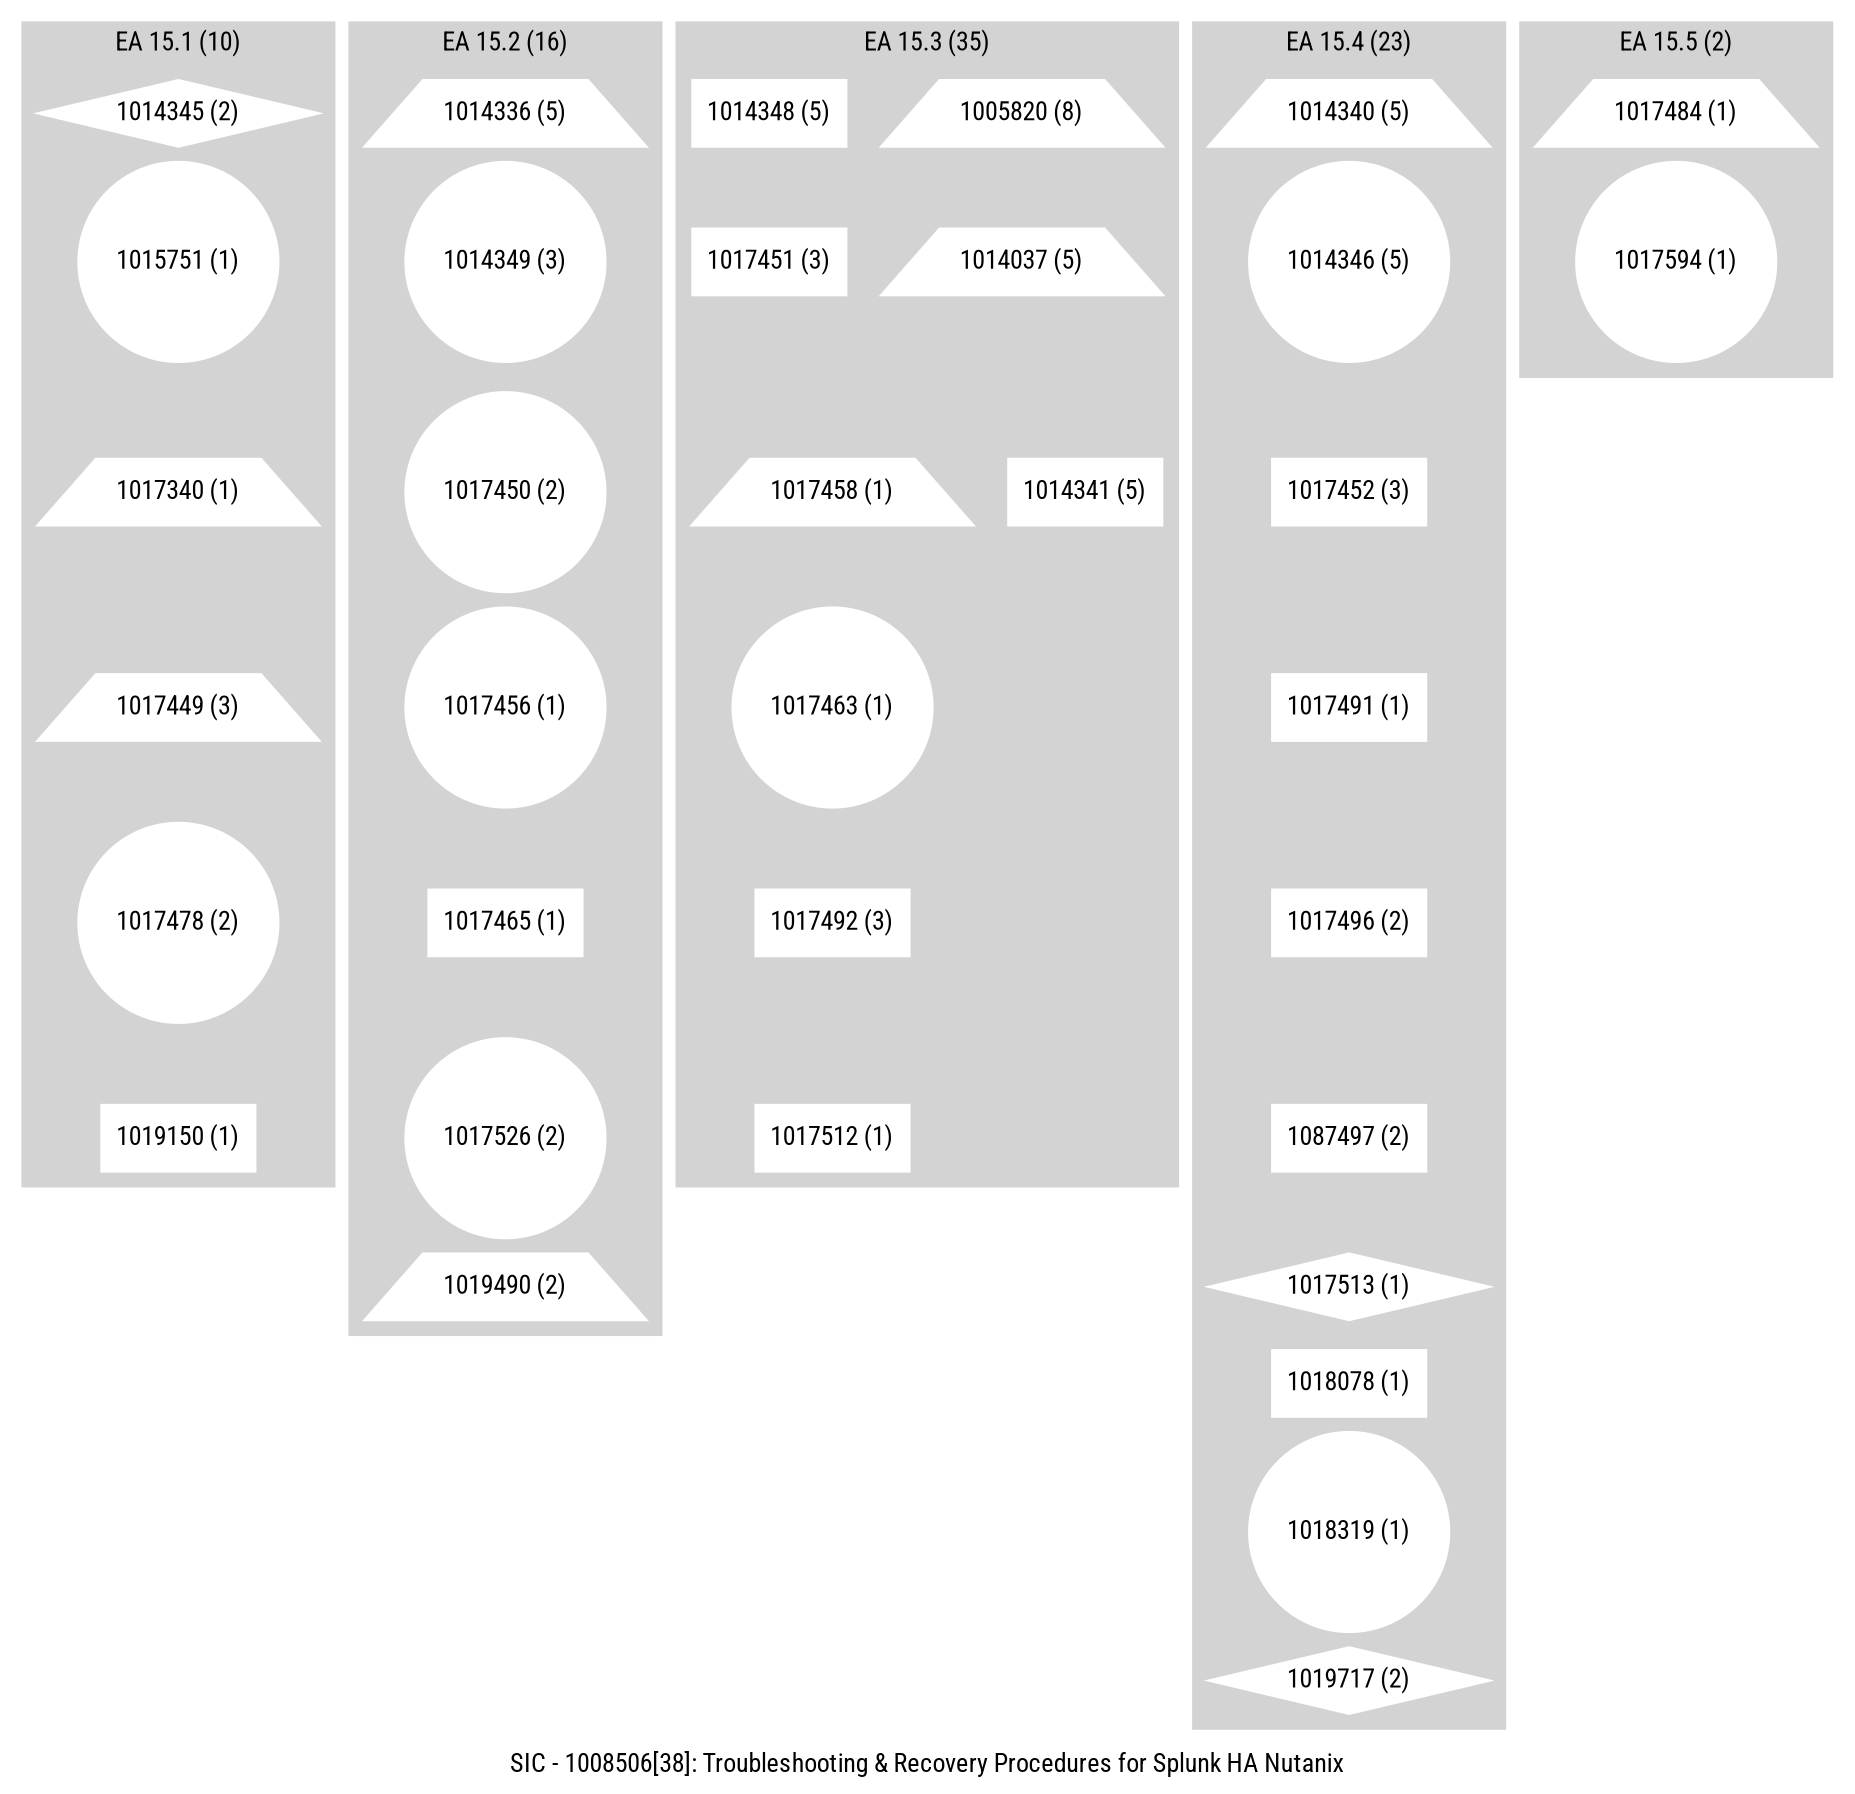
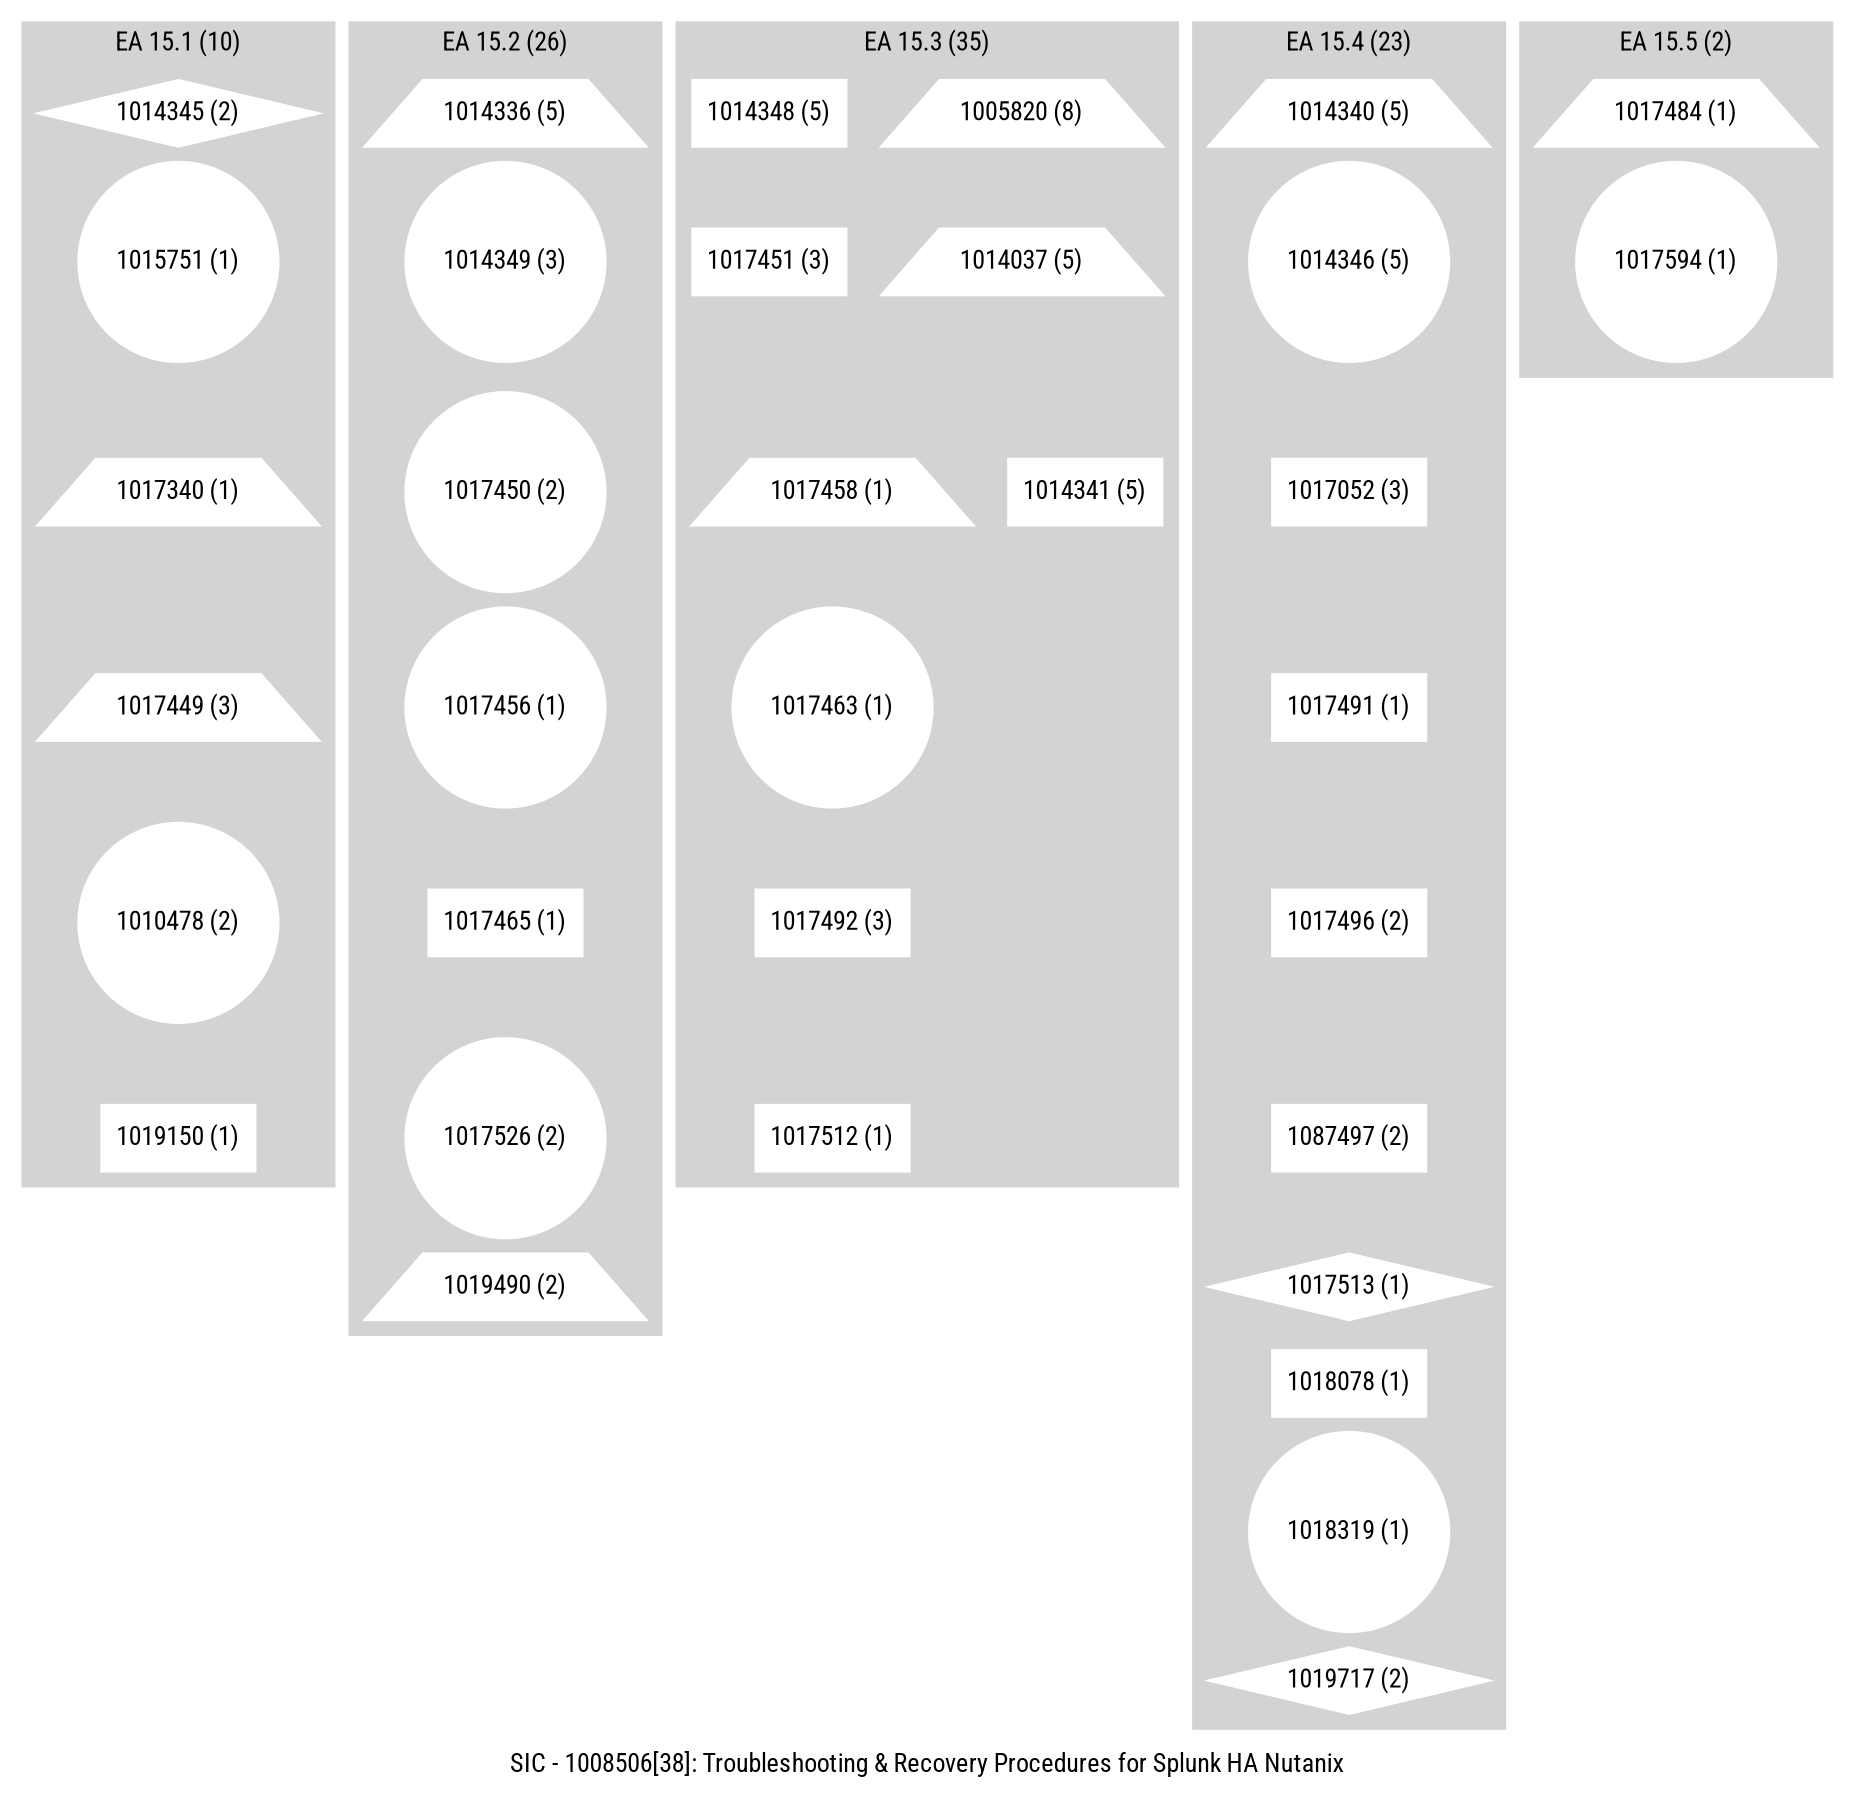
cluster "EA 15.2 (16)": label "EA 15.2 (16)" -> "EA 15.2 (26)"
node "1017452 (3)": label "1017452 (3)" -> "1017052 (3)"
node "1017478 (2)": label "1017478 (2)" -> "1010478 (2)"
